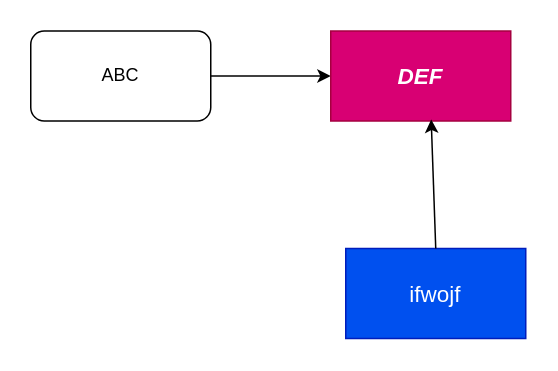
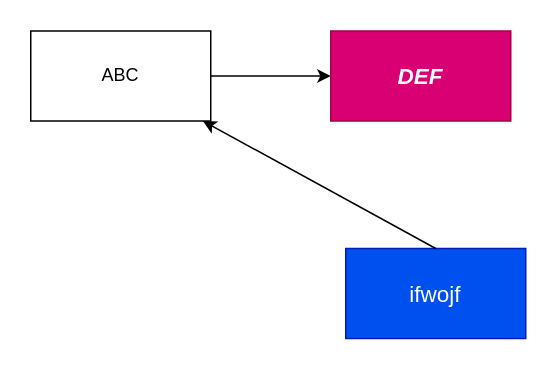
node "ABC": shape rounded rectangle -> rectangle
edge "ifwojf" -> "DEF": now "ifwojf" -> "ABC"
